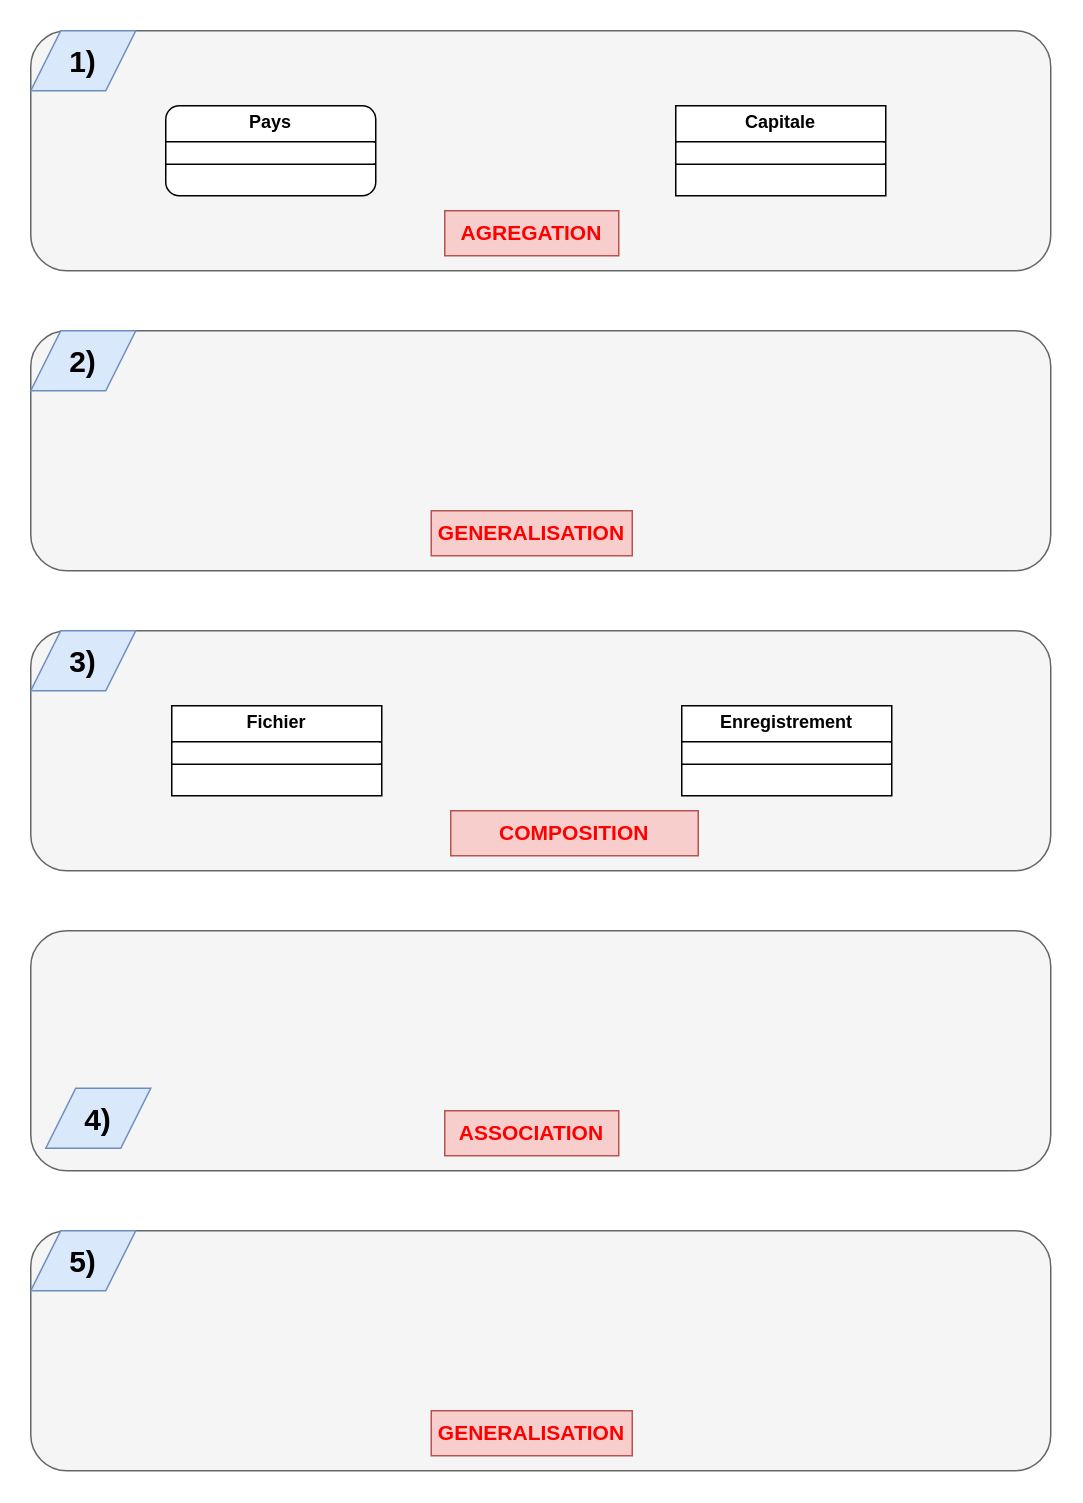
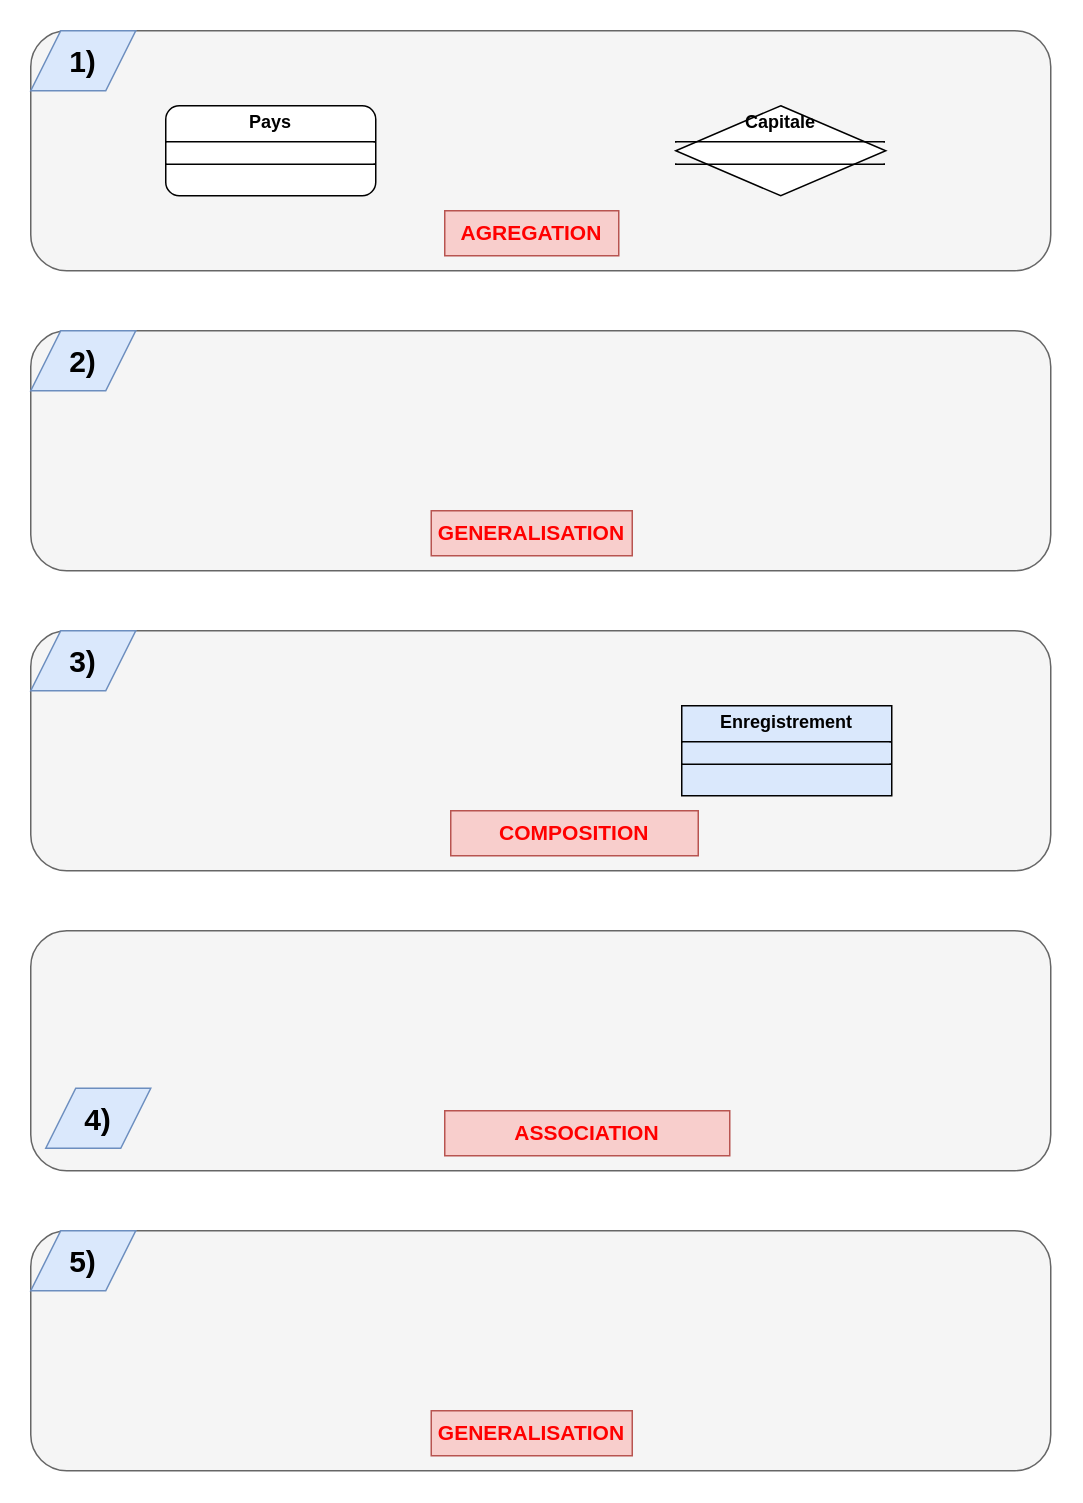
node "Capitale": shape rectangle -> diamond
node "Fichier": removed
node "Enregistrement": fillcolor #ffffff -> #dae8fc
node "ASSOCIATION": size 174x45 -> 285x45
